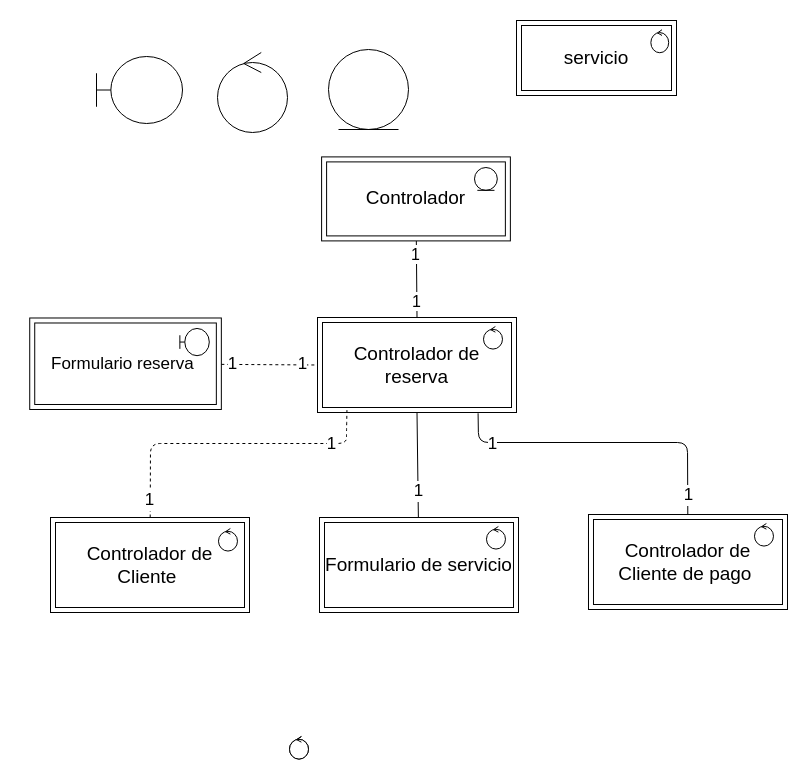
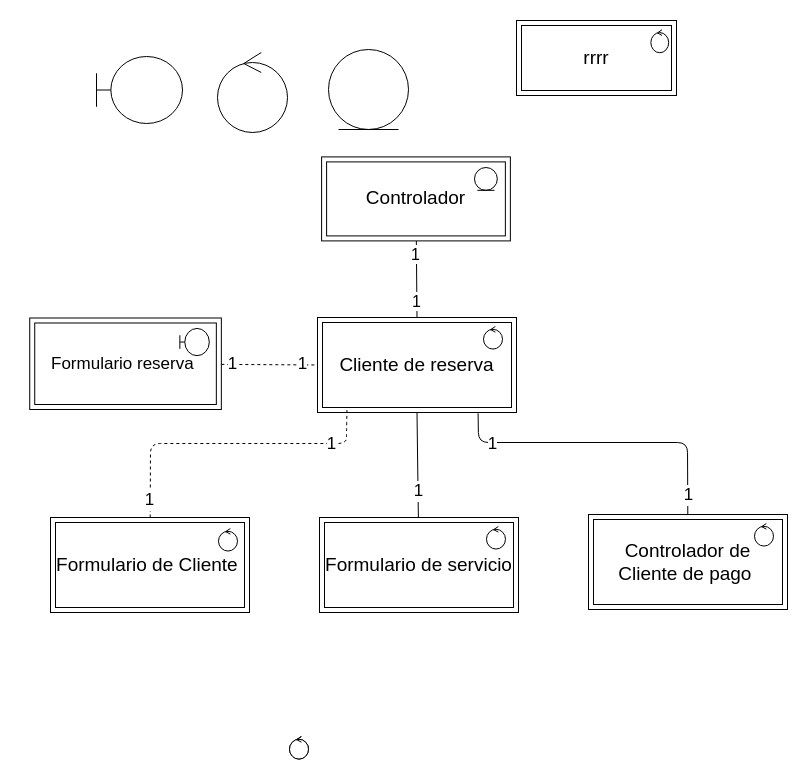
node "servicio": label "servicio" -> "rrrr"
node "Controlador de reserva": label "Controlador de reserva" -> "Cliente de reserva"
node "Controlador de Cliente": label "Controlador de Cliente" -> "Formulario de Cliente"
